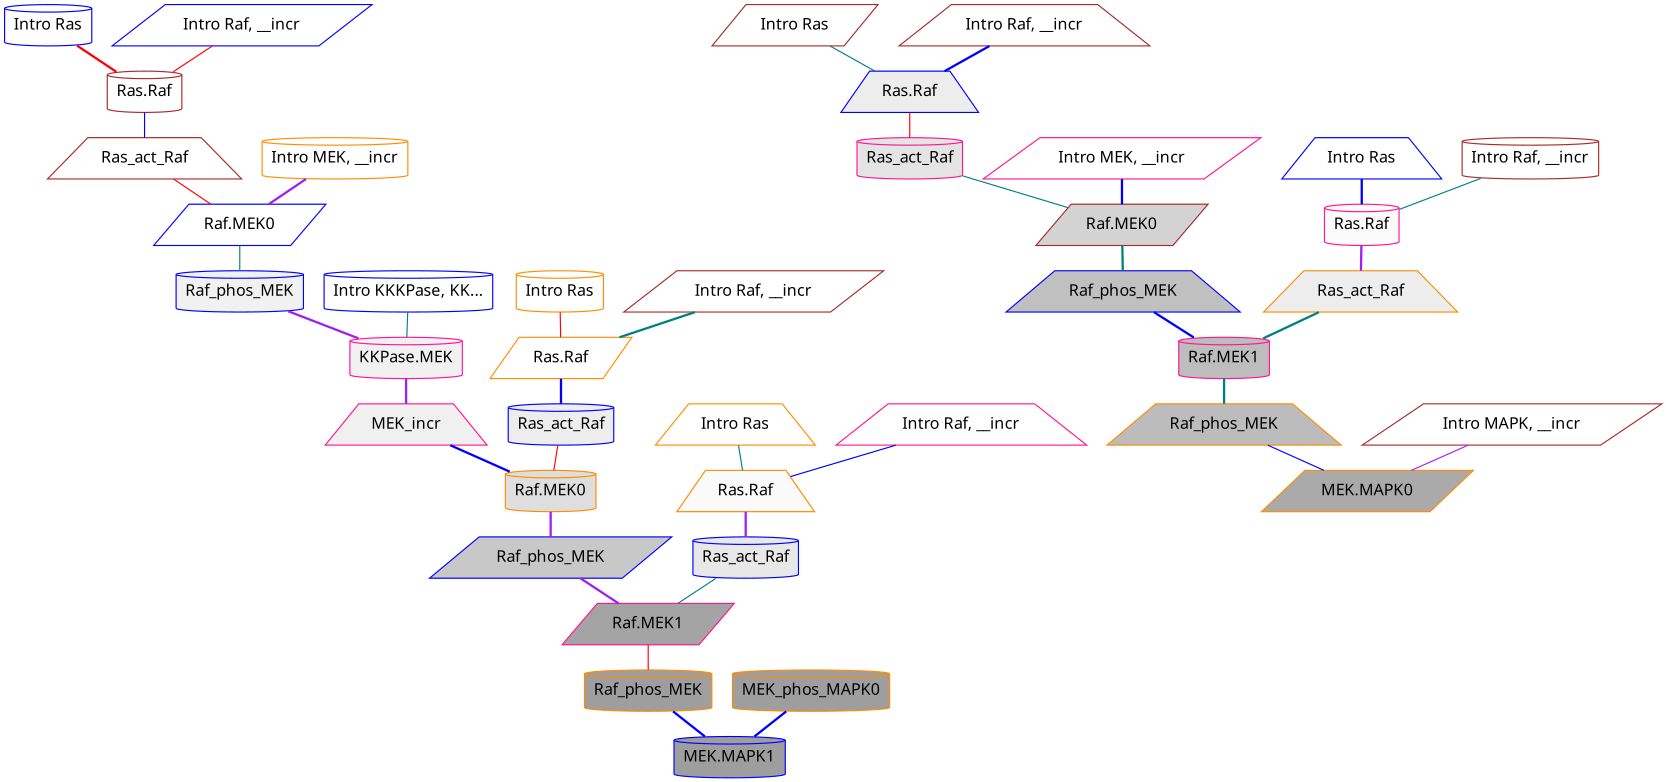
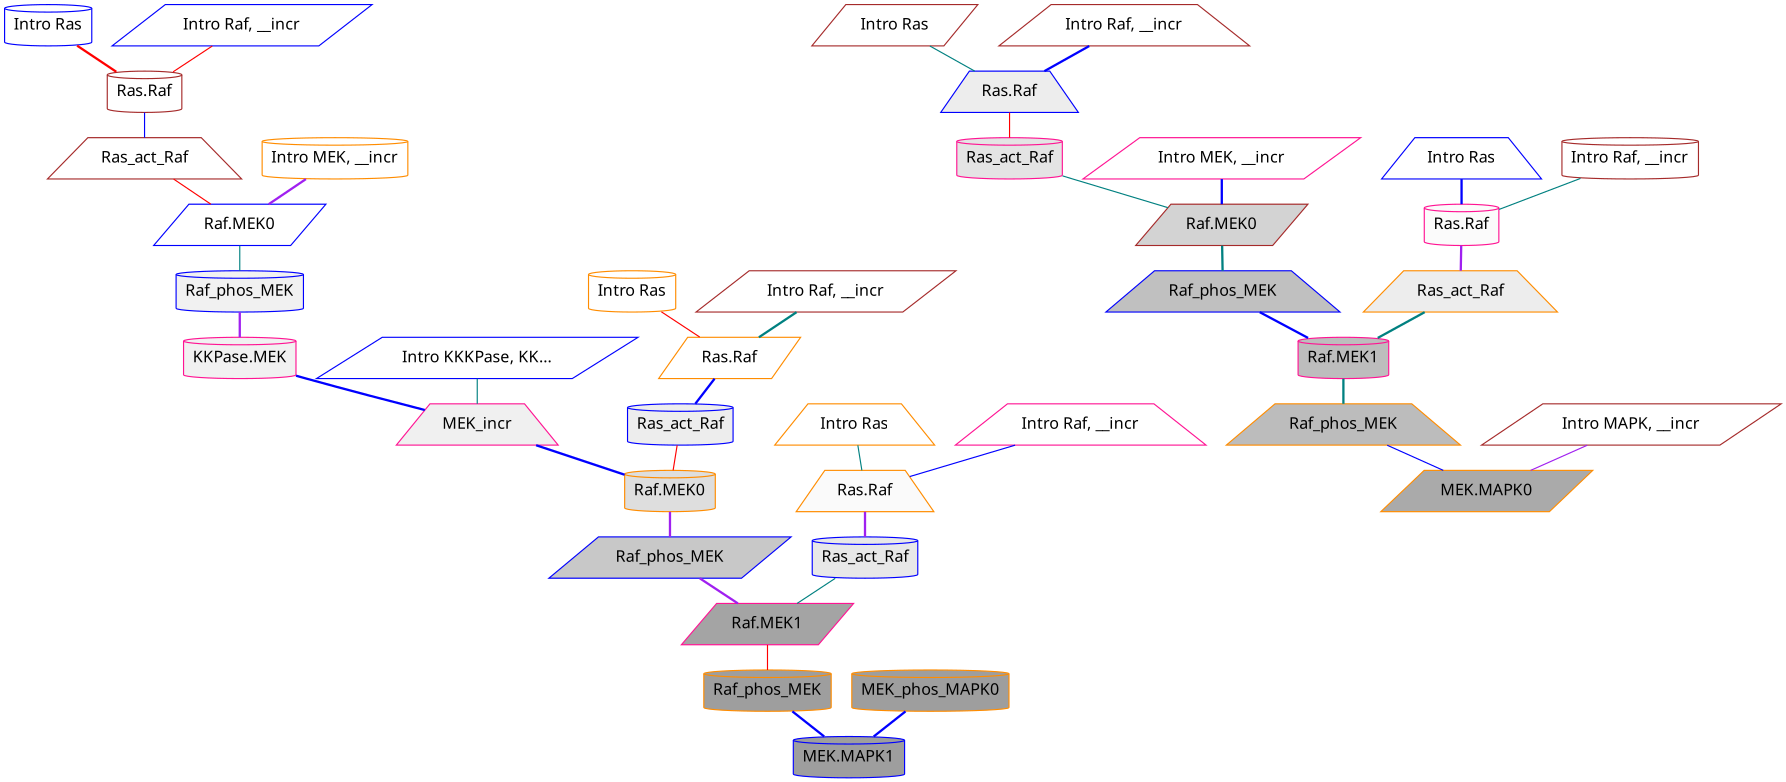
node "Intro KKKPase, KK...": shape cylinder -> parallelogram
edge "Intro KKKPase, KK..." -- "KKPase.MEK": now "Intro KKKPase, KK..." -- "MEK_incr"
edge "KKPase.MEK" -- "MEK_incr": color purple -> blue
